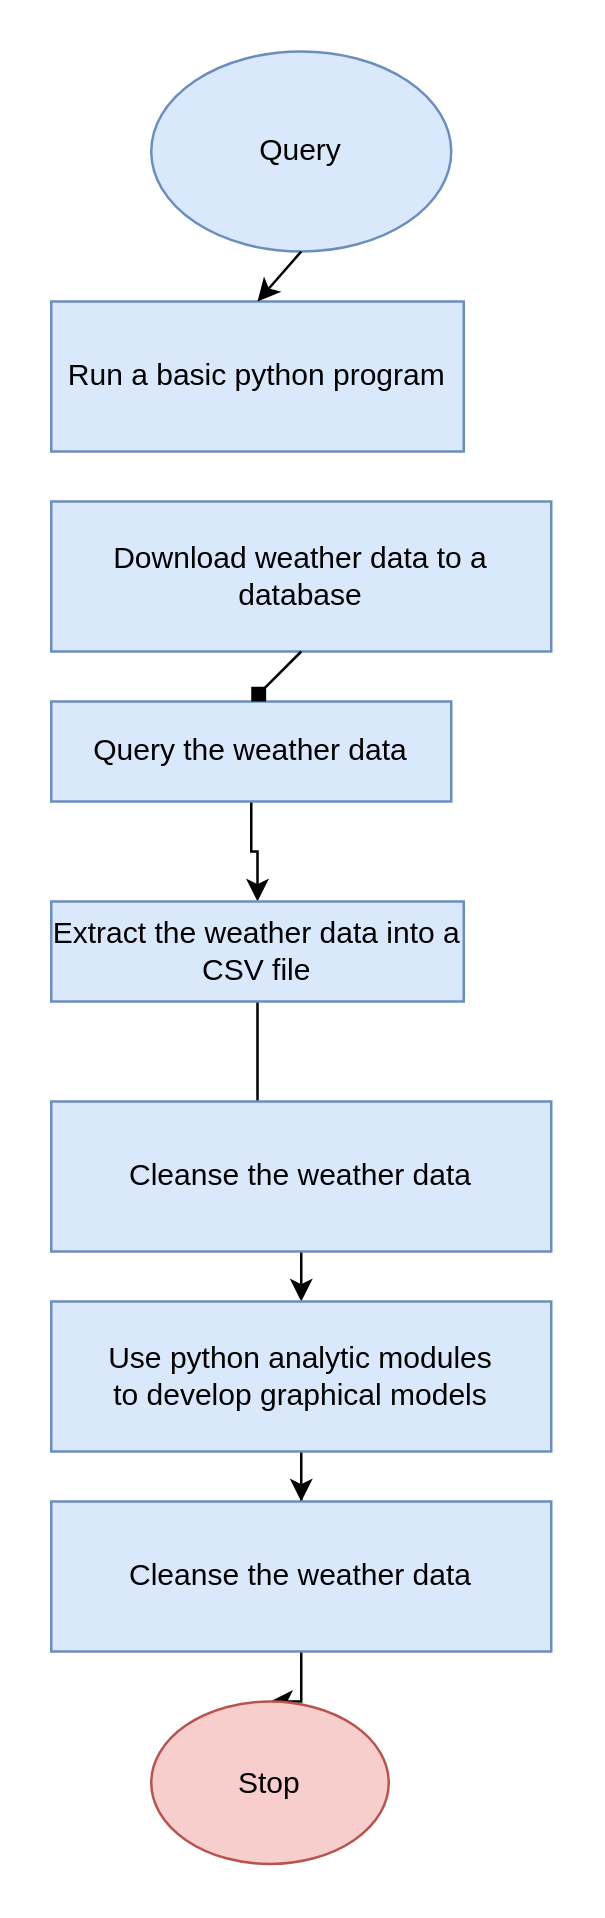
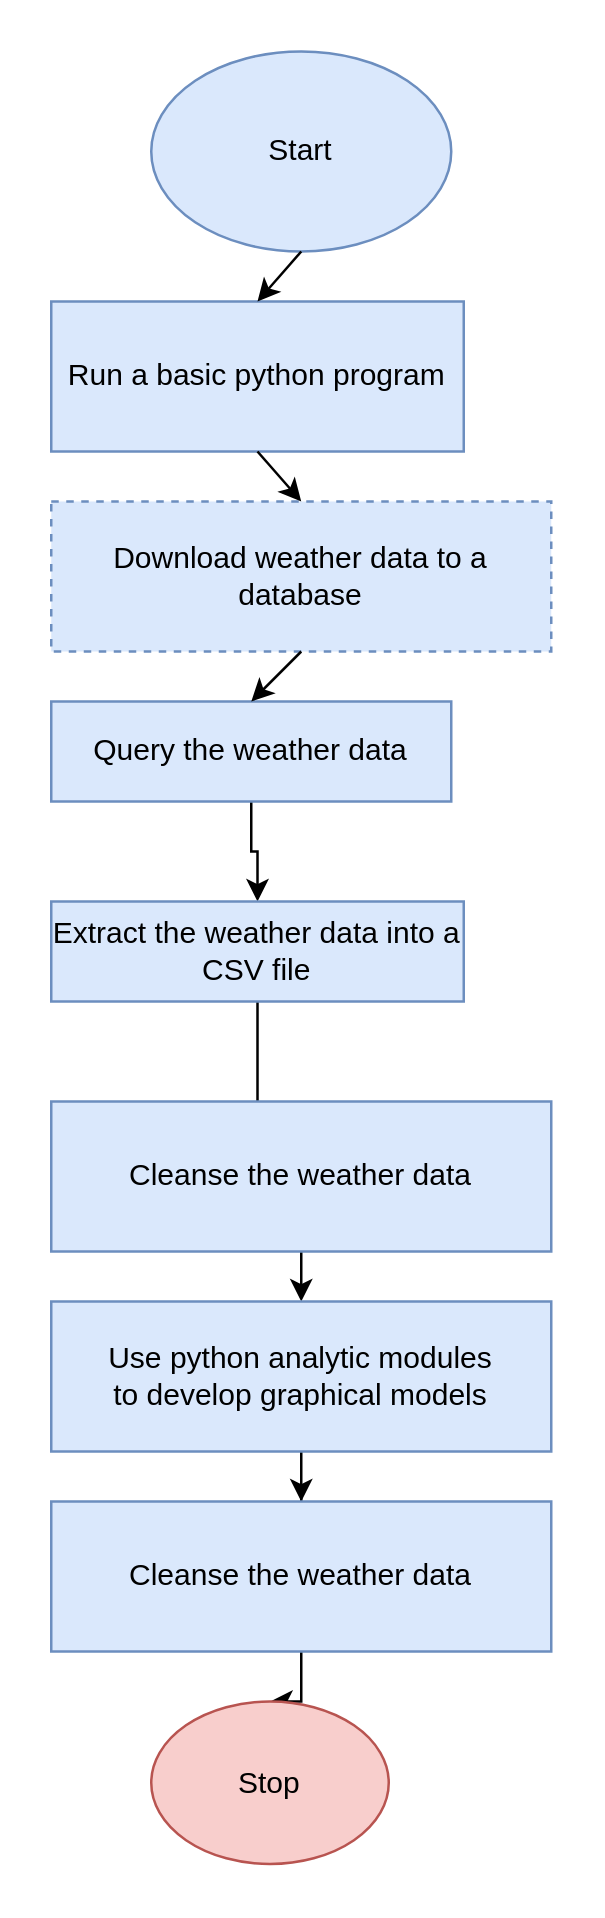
node "Query": label "Query" -> "Start"
edge "Run a basic python program" -> "Download weather data to a database": added
node "Download weather data to a database": style solid -> dashed
edge "Download weather data to a database" -> "Query the weather data": arrowhead diamond -> classic
